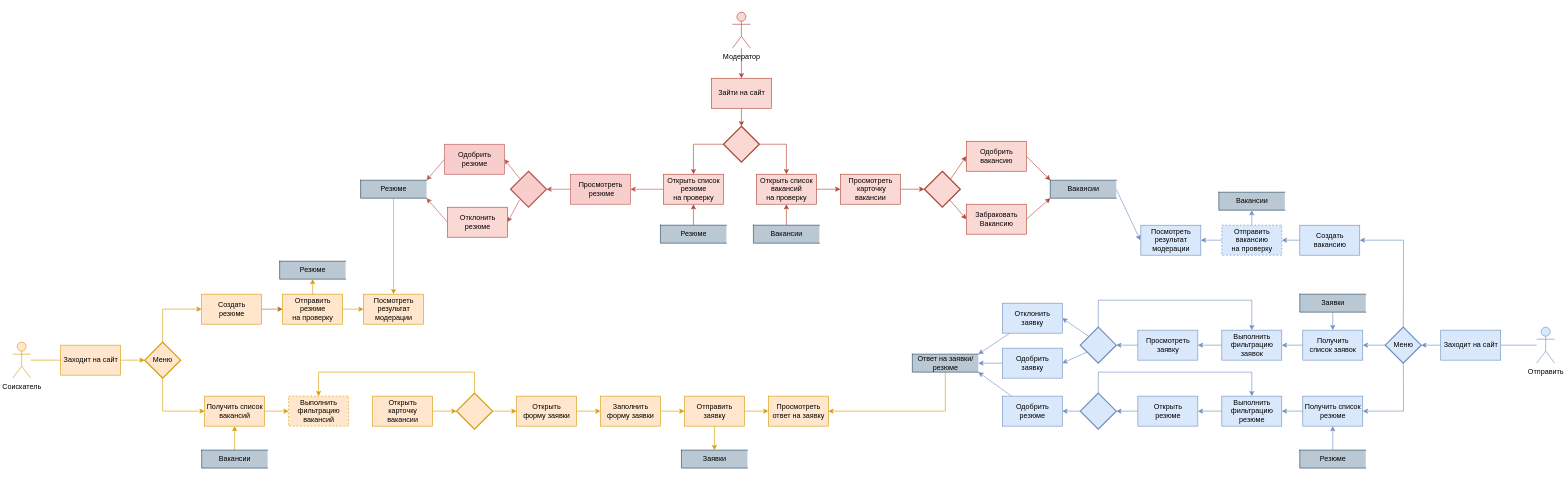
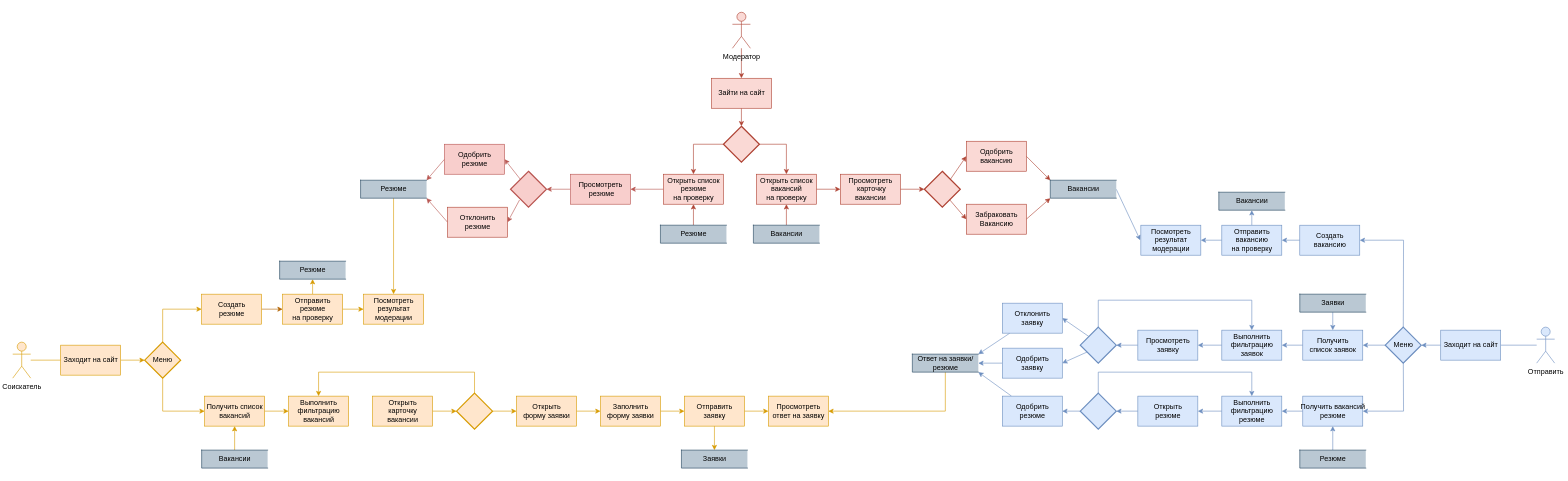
node "Отправить вакансию на проверку": style dashed -> solid
node "Выполнить фильтрацию вакансий": style dashed -> solid
node "Получить список резюме": label "Получить список резюме" -> "Получить вакансий резюме"
